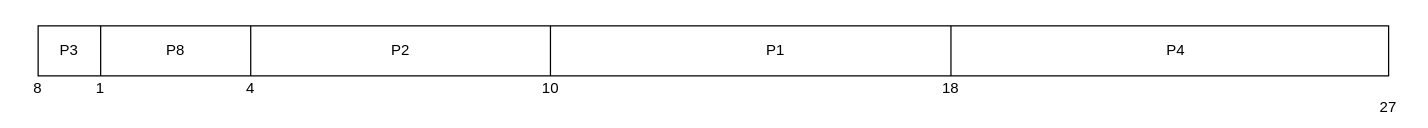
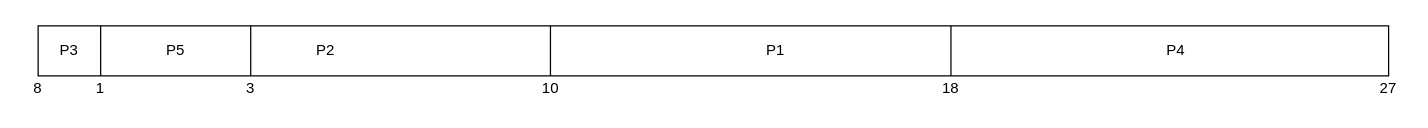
node "P8": label "P8" -> "P5"
node "P2": moved (401, 51) -> (326, 51)
node "4": label "4" -> "3"
node "27": moved (1388, 107) -> (1388, 88)
